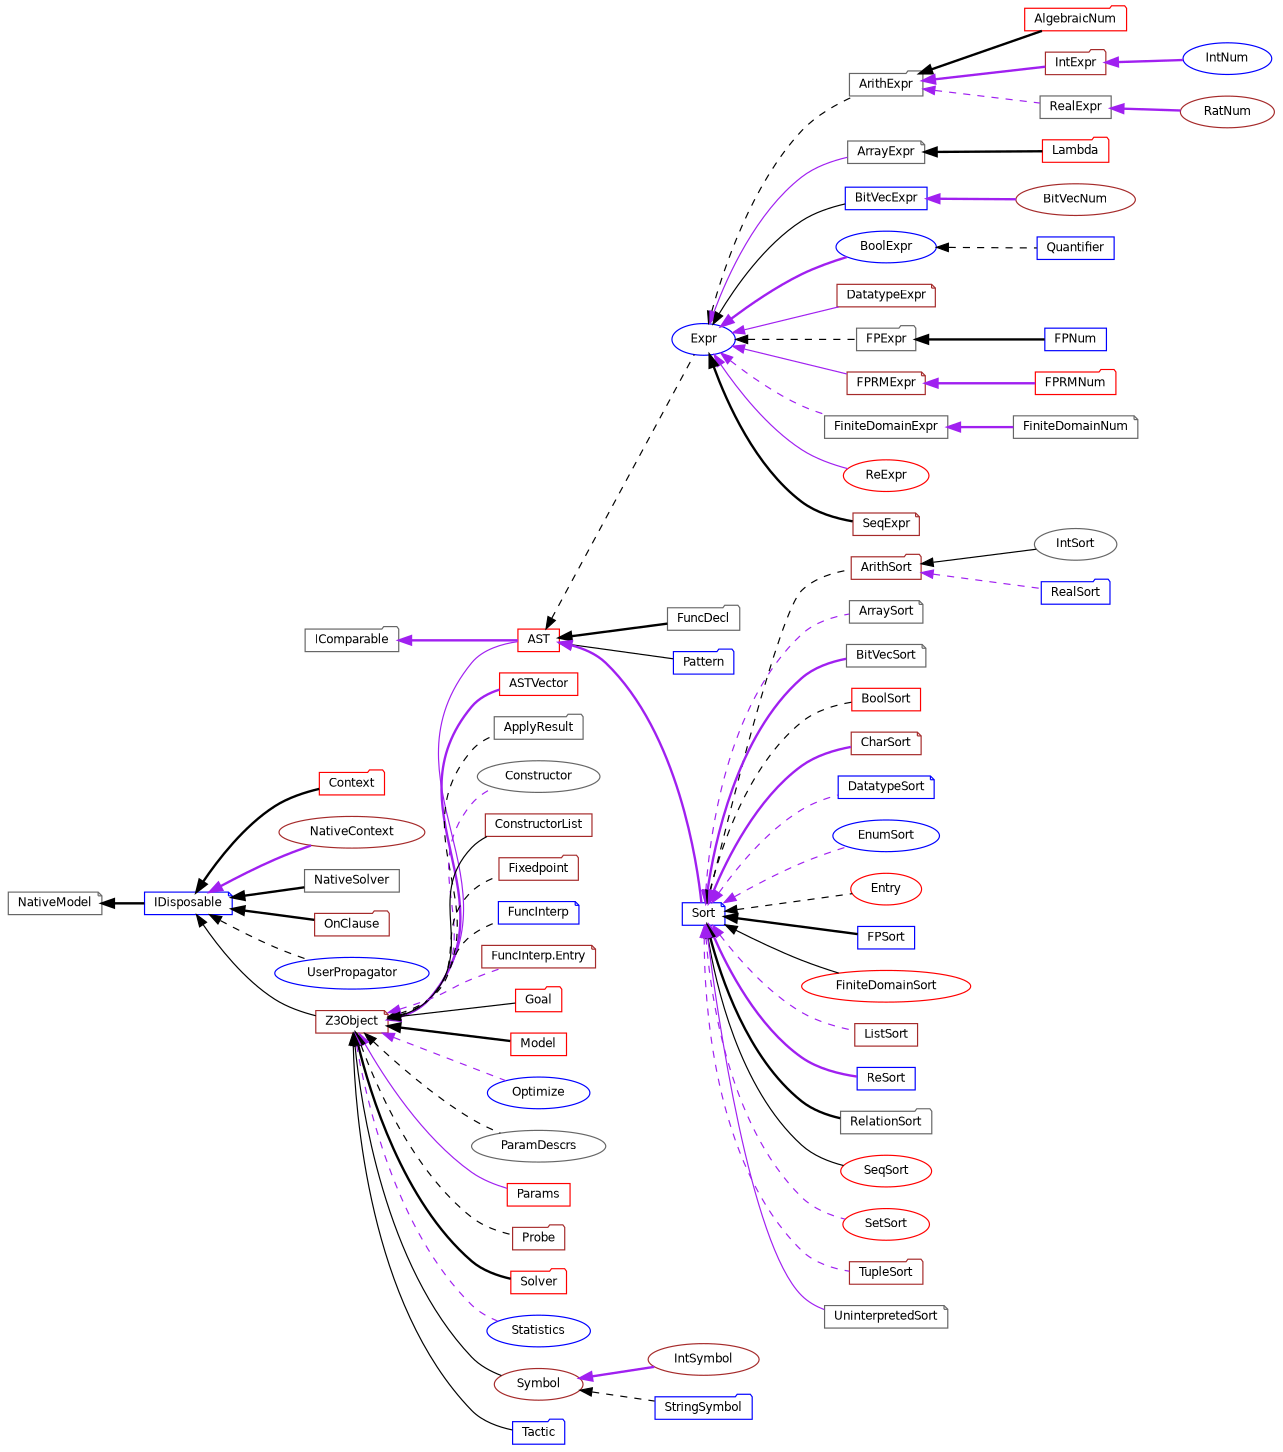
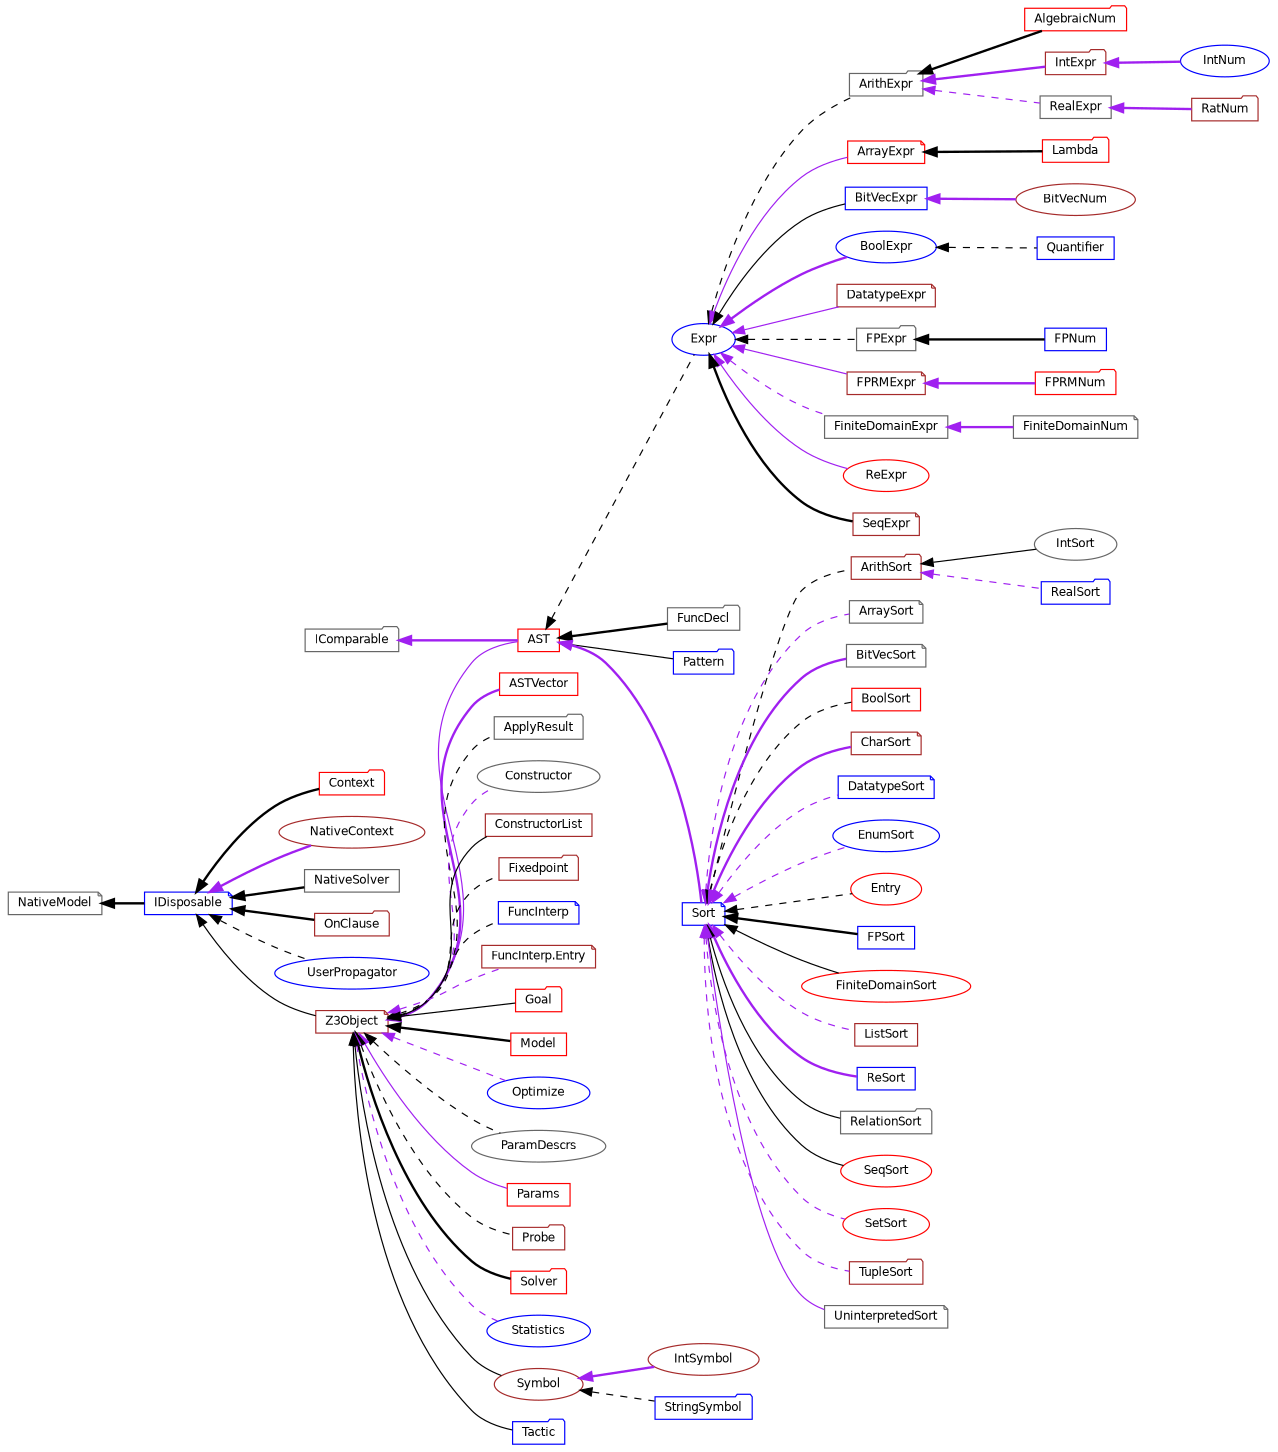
node "RatNum": shape ellipse -> folder
node "ArrayExpr": color gray40 -> red
edge "RelationSort" -> "Sort": style bold -> solid
